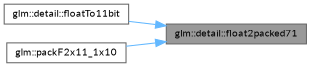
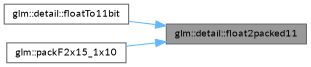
node "glm::detail::float2packed71": label "glm::detail::float2packed71" -> "glm::detail::float2packed11"
node "glm::packF2x11_1x10": label "glm::packF2x11_1x10" -> "glm::packF2x15_1x10"
